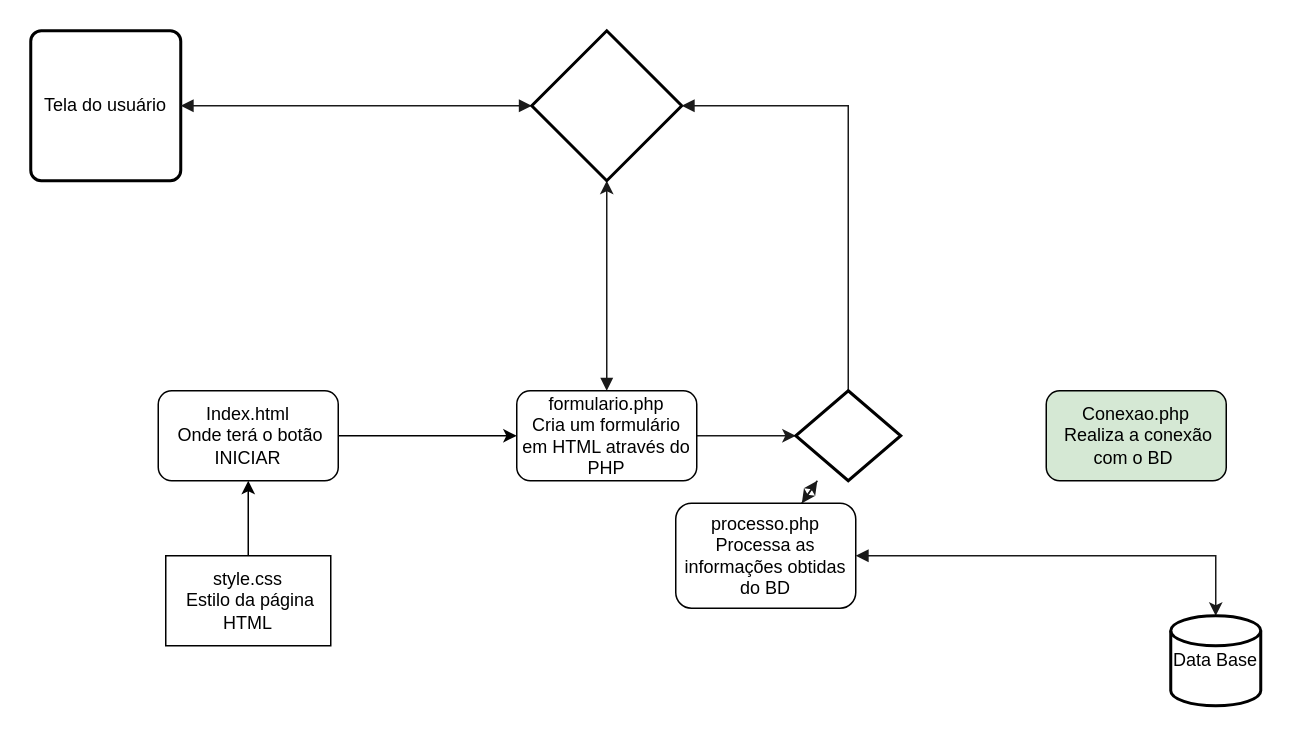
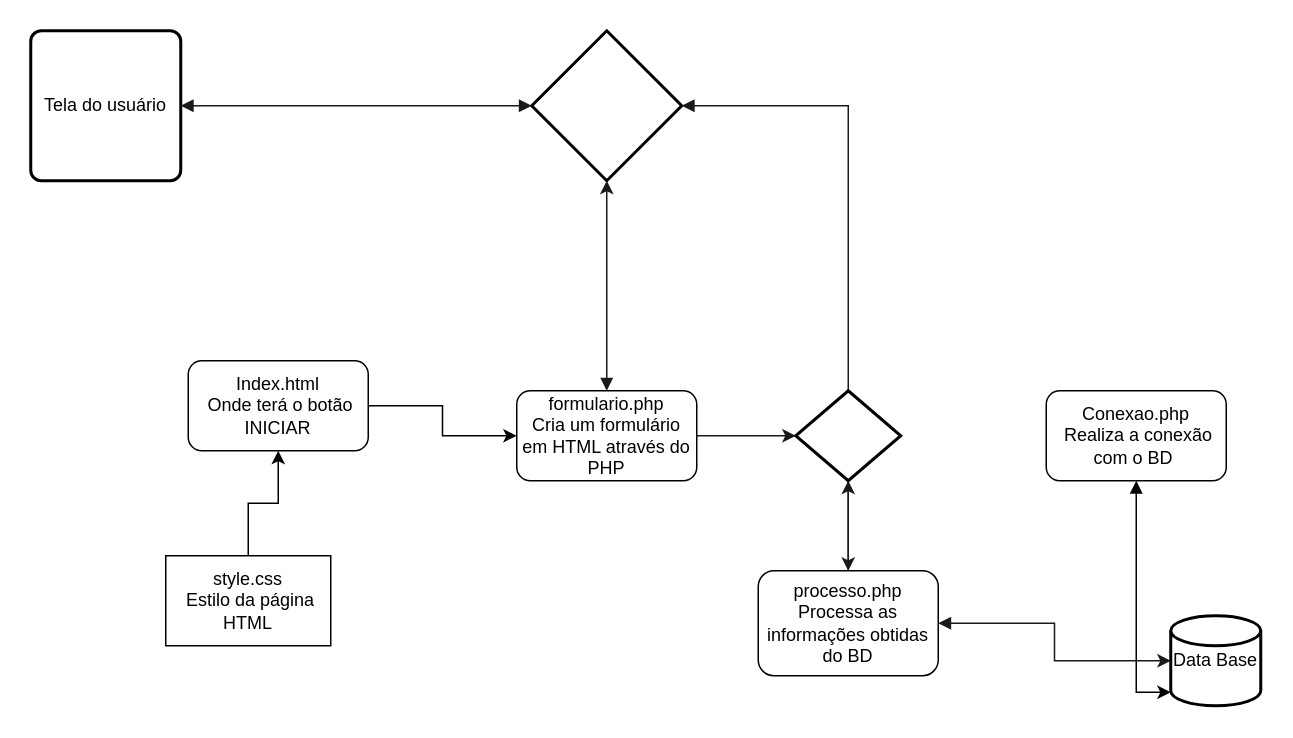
node "Index.html Onde terá o botão INICIAR": moved (248, 436) -> (278, 406)
node "Conexao.php Realiza a conexão com o BD": fillcolor #d5e8d4 -> #ffffff
node "processo.php Processa as informações obtidas do BD": moved (766, 556) -> (848, 623)
edge "Conexao.php Realiza a conexão com o BD" -- "Data Base": added
